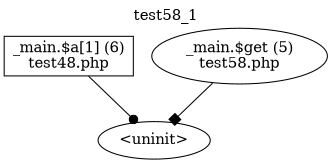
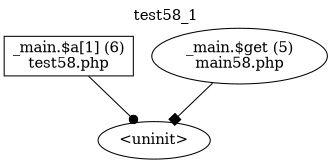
node "_main.$a[1] (6) test48.php": label "_main.$a[1] (6) test48.php" -> "_main.$a[1] (6) test58.php"
node "_main.$get (5) test58.php": label "_main.$get (5) test58.php" -> "_main.$get (5) main58.php"
